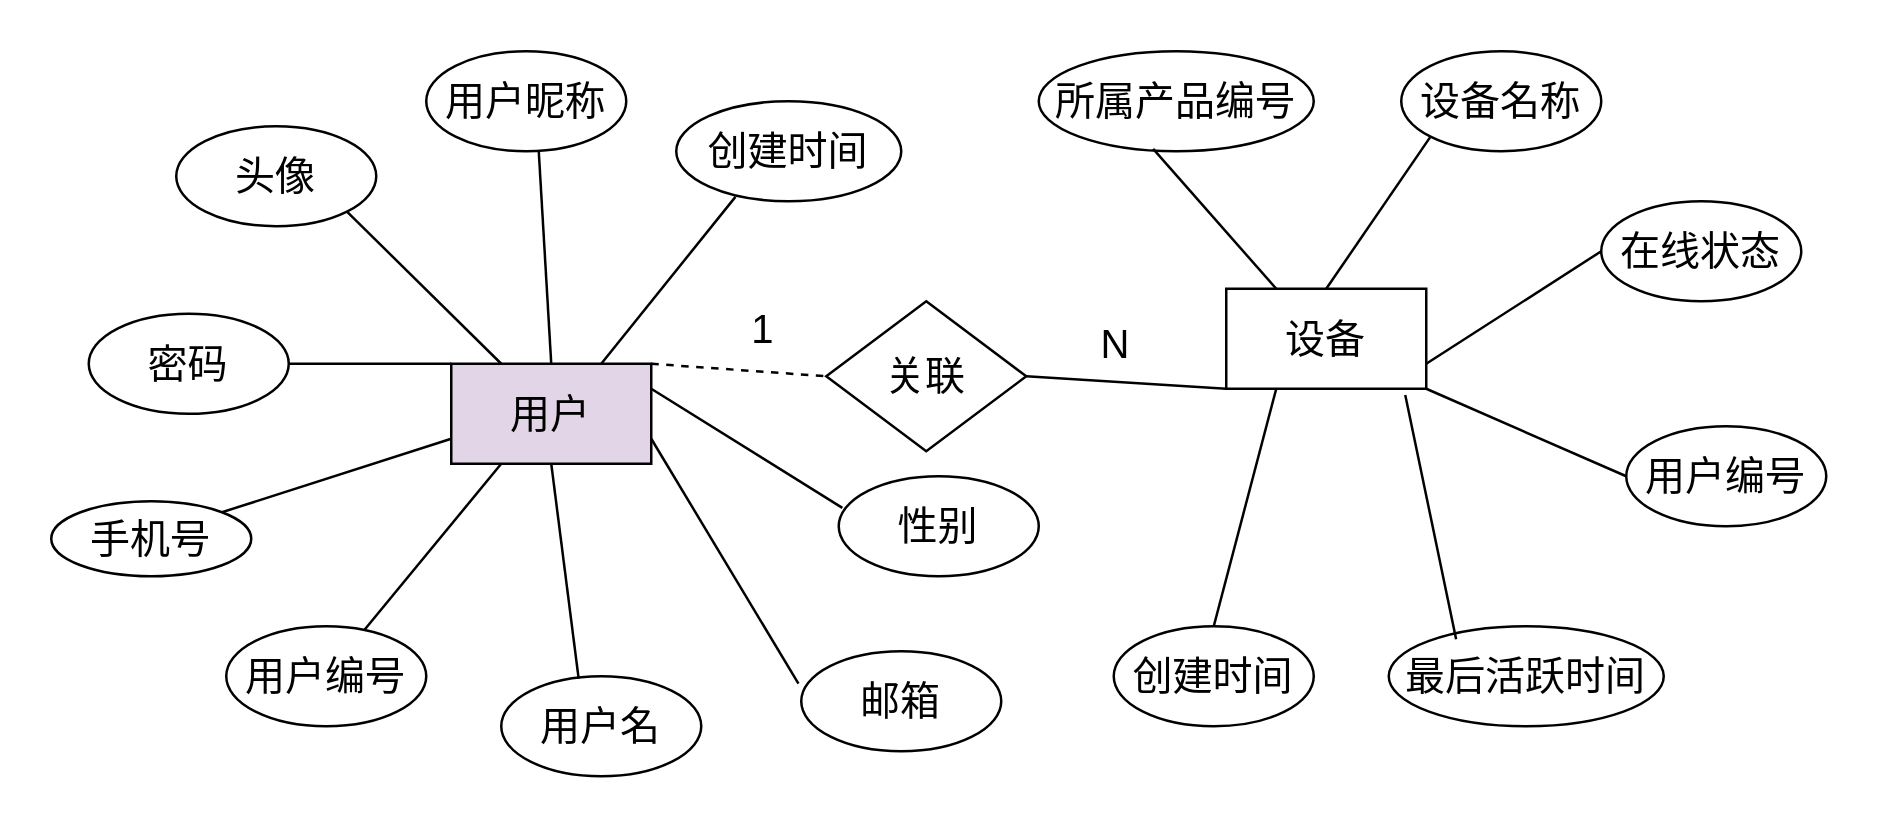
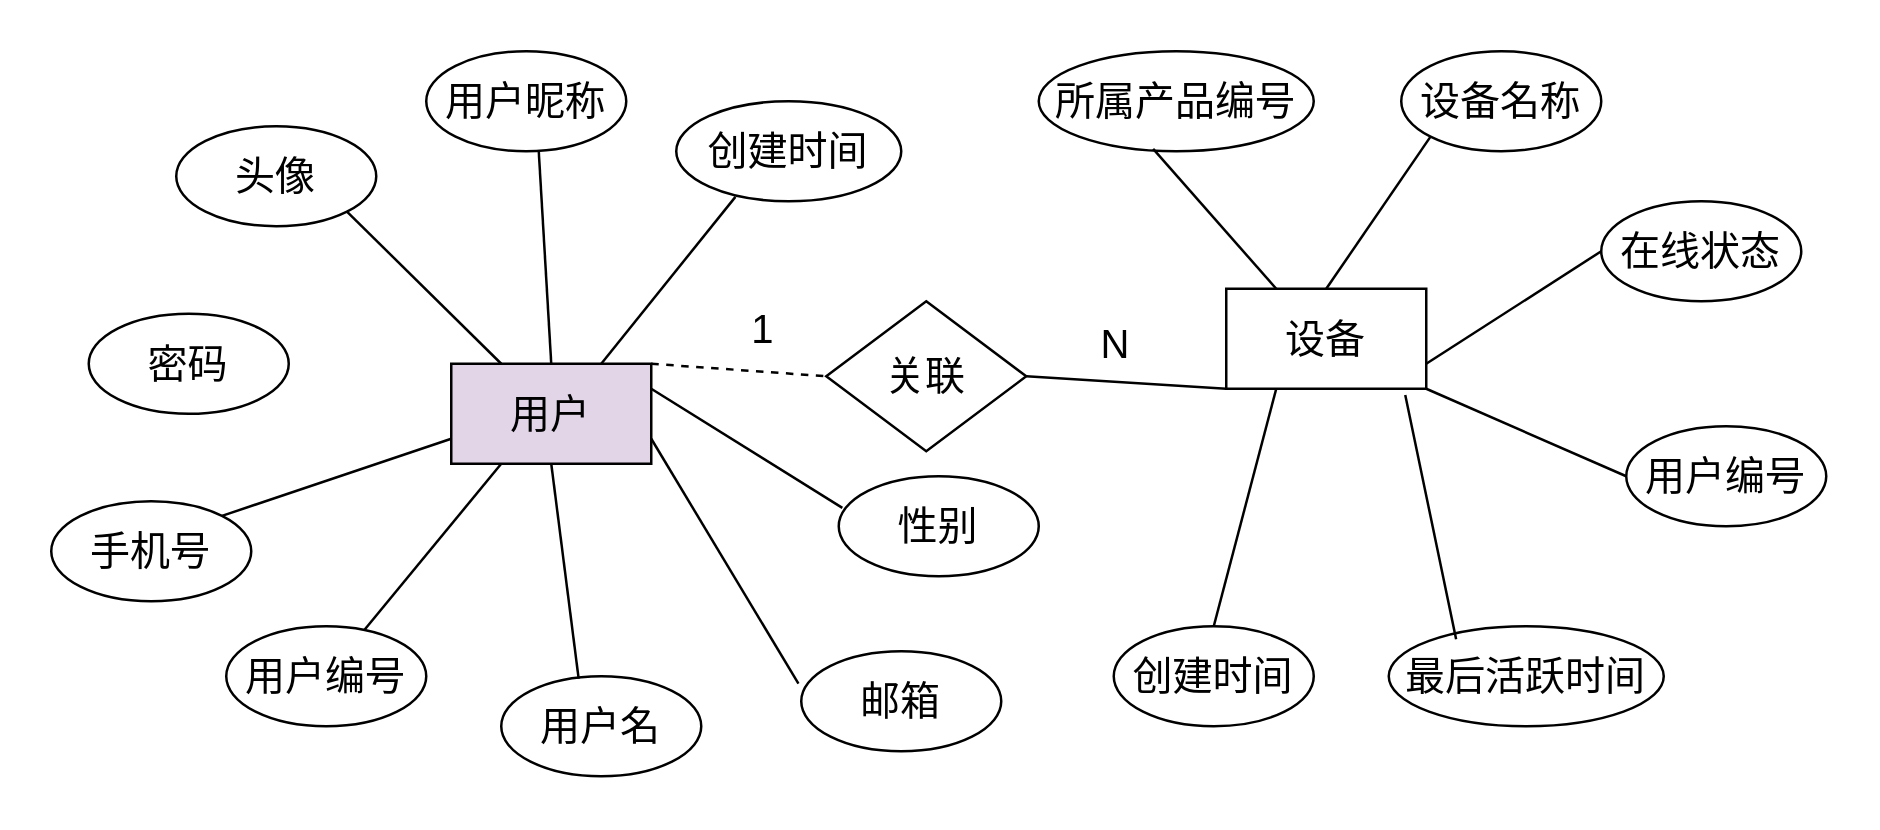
edge "密码" -- "用户": removed
node "手机号": size 200x75 -> 200x100
